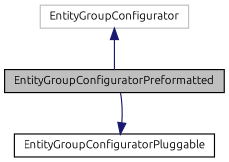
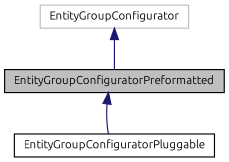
edge "EntityGroupConfiguratorPreformatted" -> "EntityGroupConfiguratorPluggable": reversed
